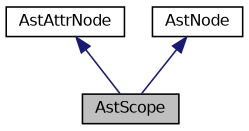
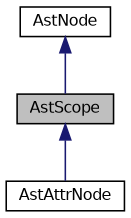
edge "AstScope" -> "AstAttrNode": reversed
